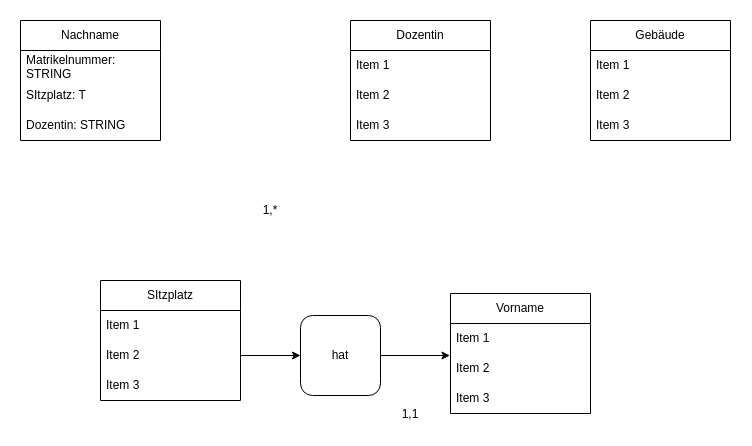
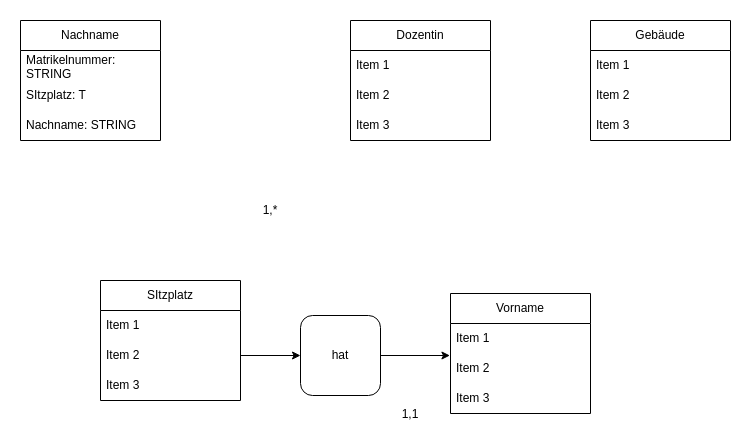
node "Dozentin: STRING": label "Dozentin: STRING" -> "Nachname: STRING"
